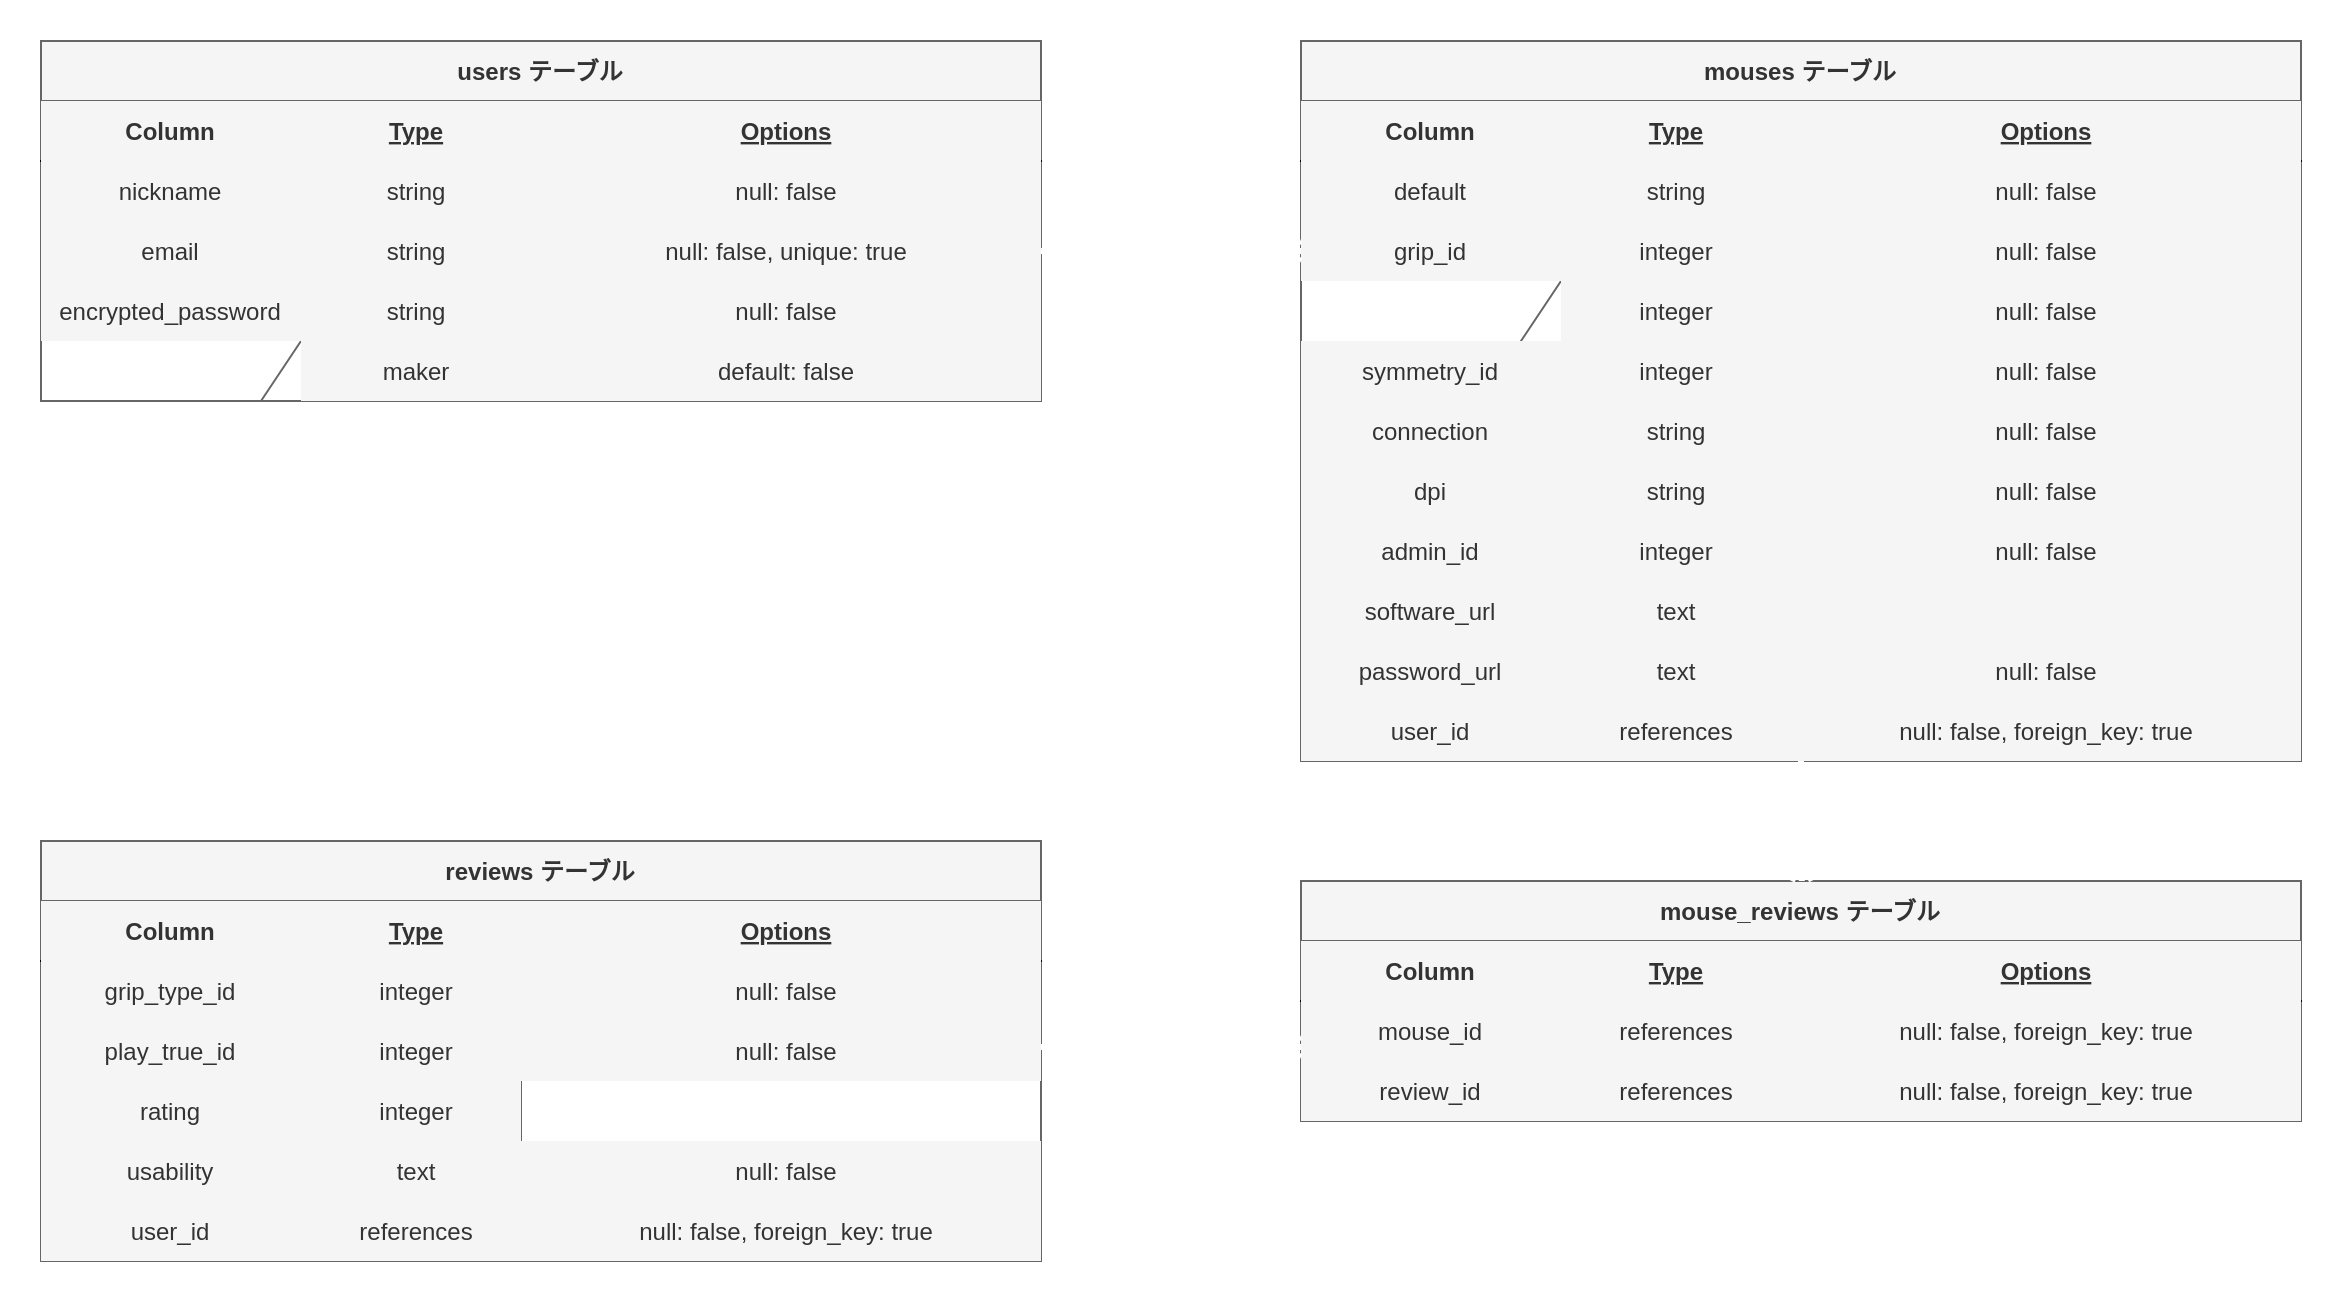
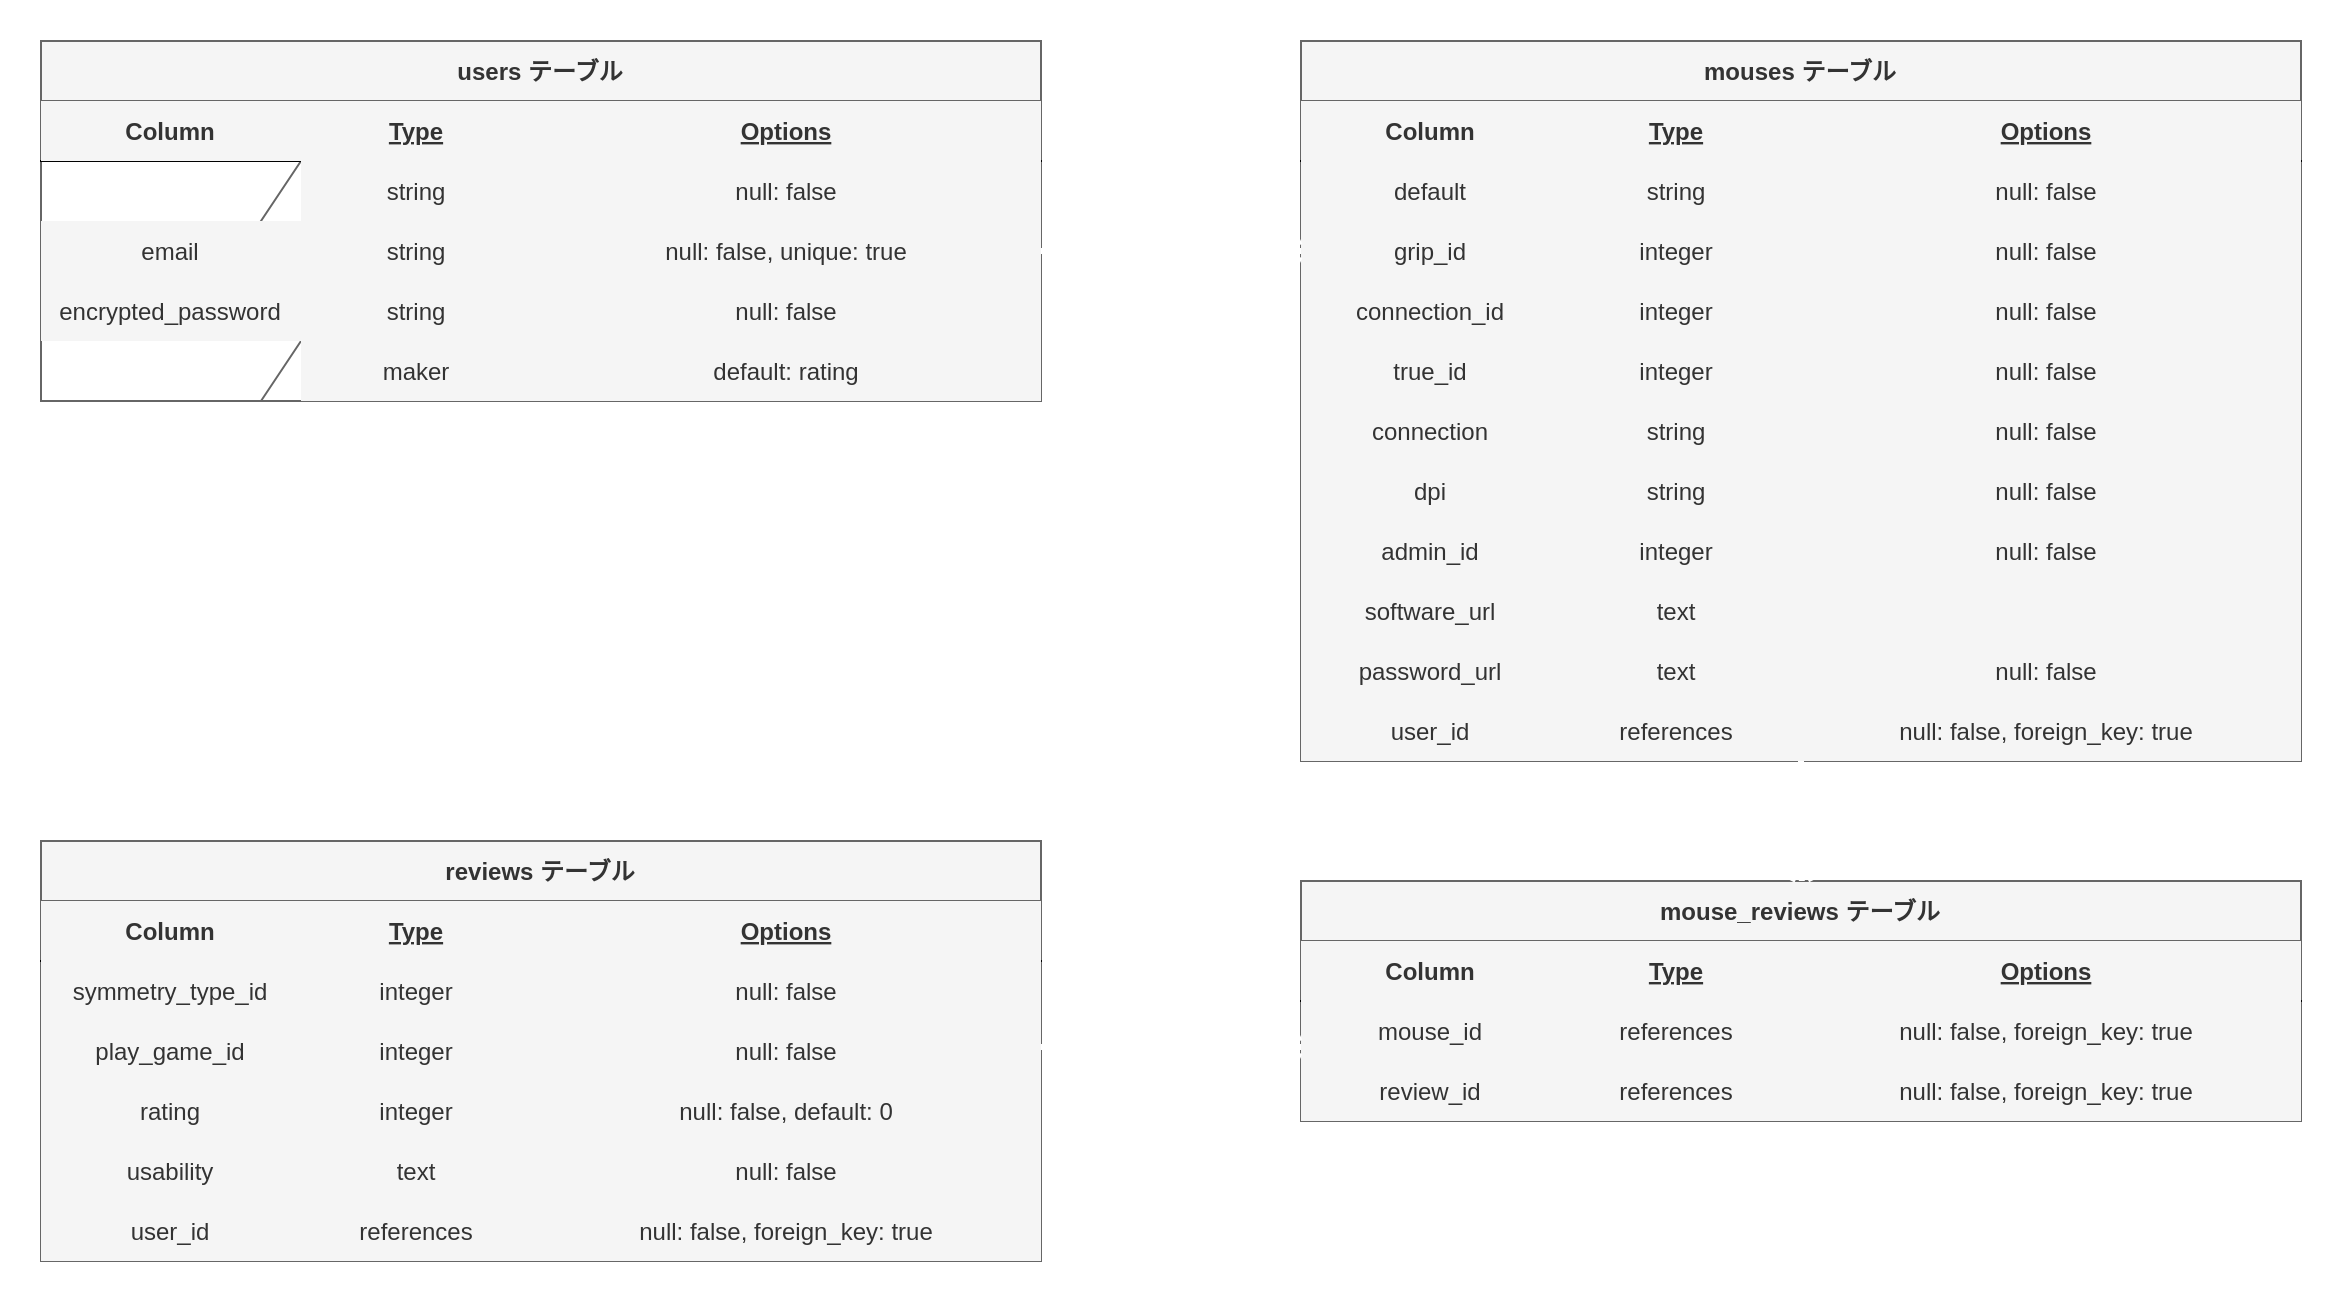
node "nickname": removed
node "connection_id": added
node "default: false": label "default: false" -> "default: rating"
node "symmetry_id": label "symmetry_id" -> "true_id"
node "grip_type_id": label "grip_type_id" -> "symmetry_type_id"
node "play_true_id": label "play_true_id" -> "play_game_id"
node "null: false, default: 0": added
